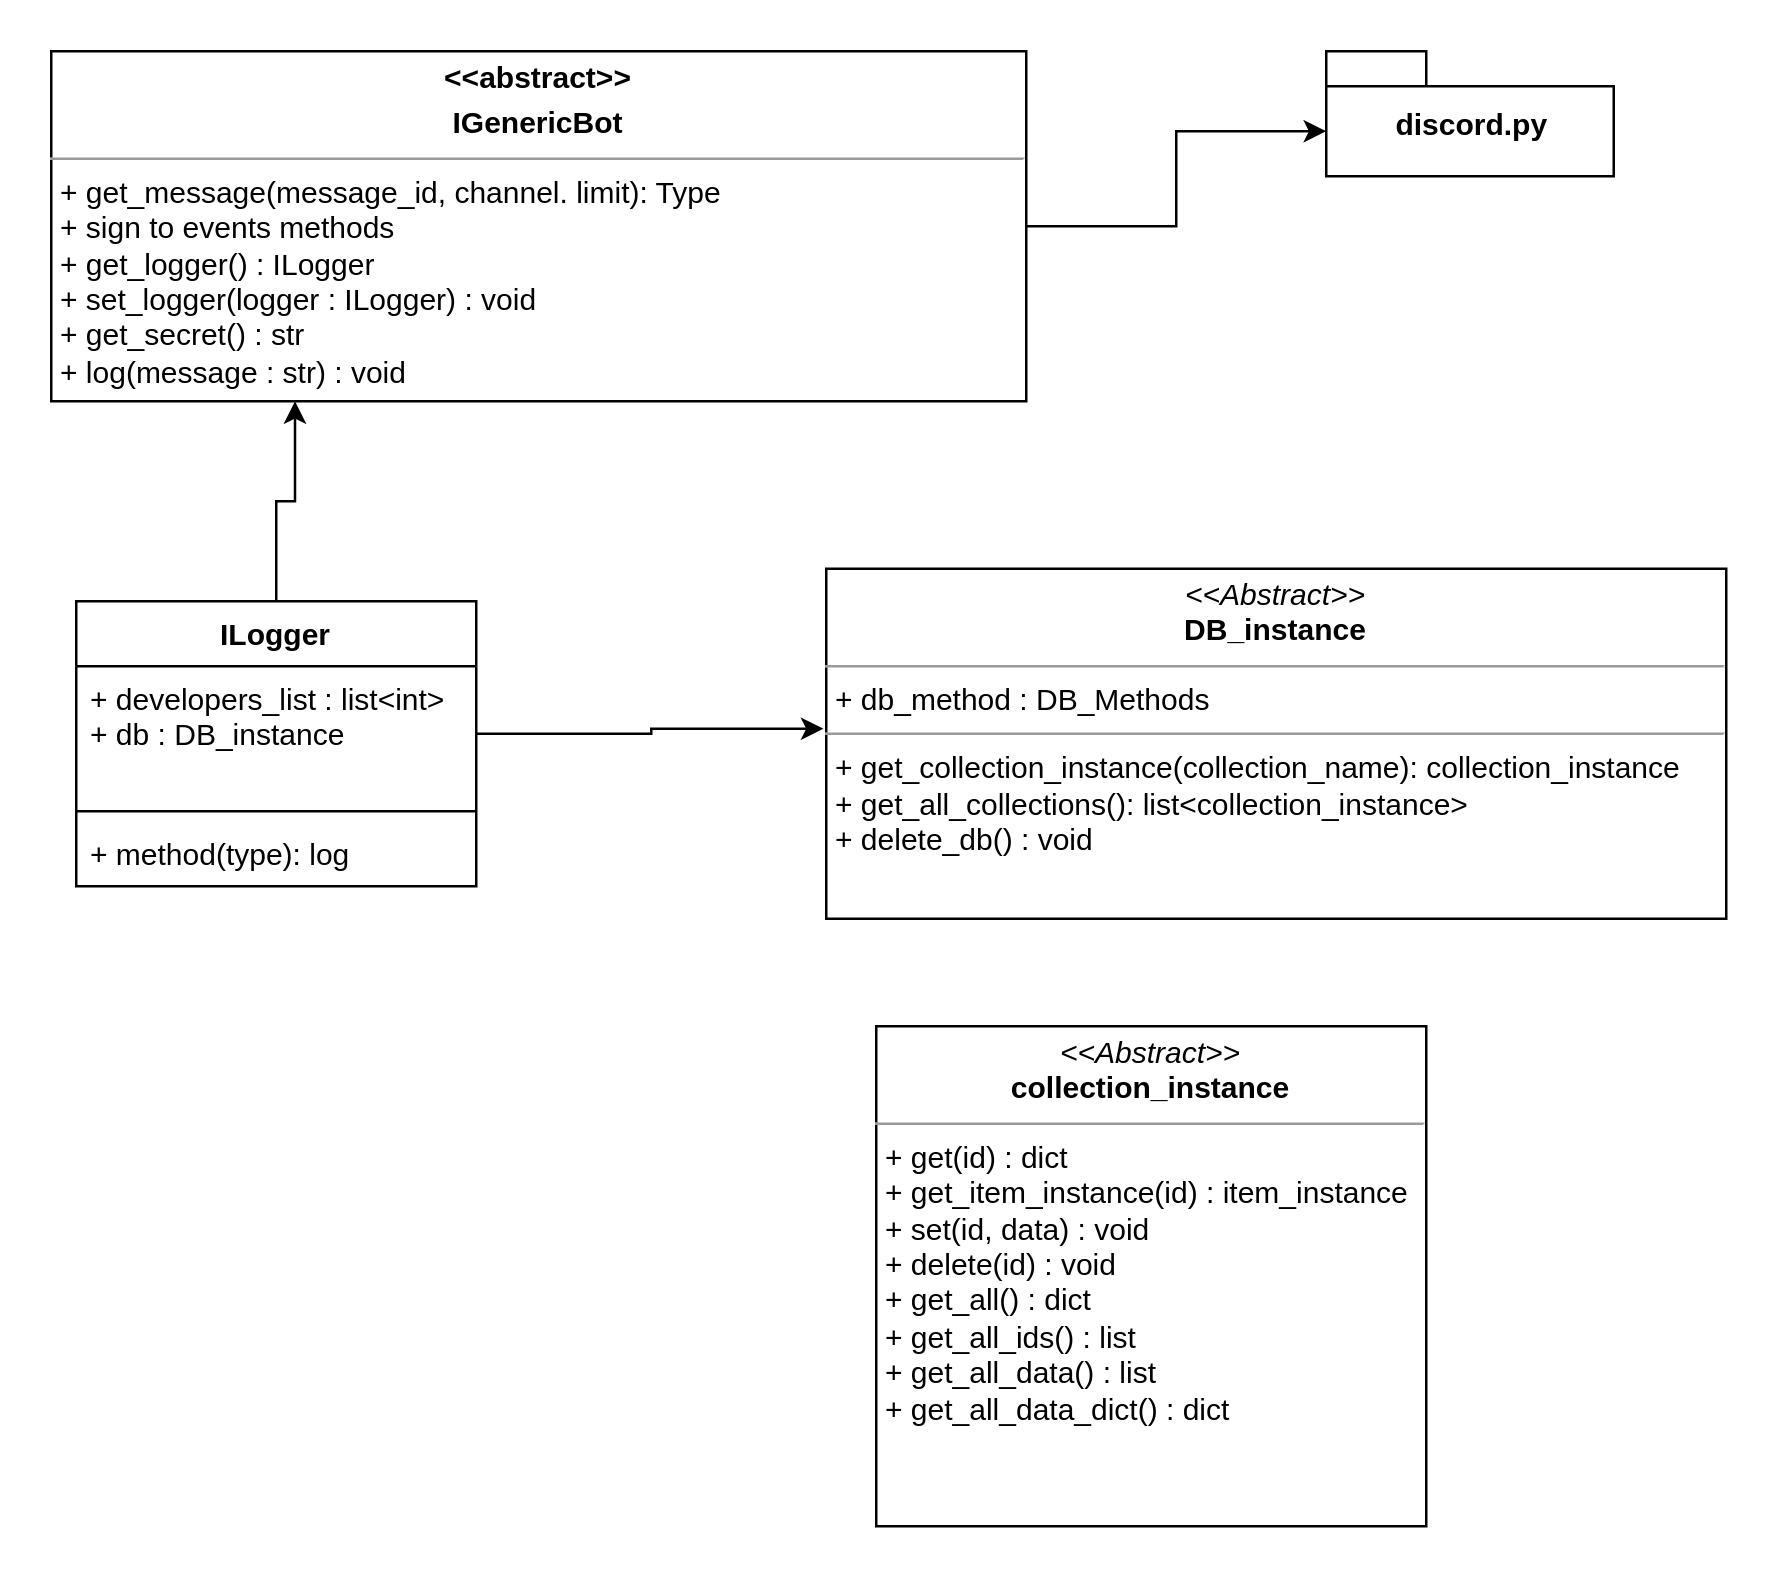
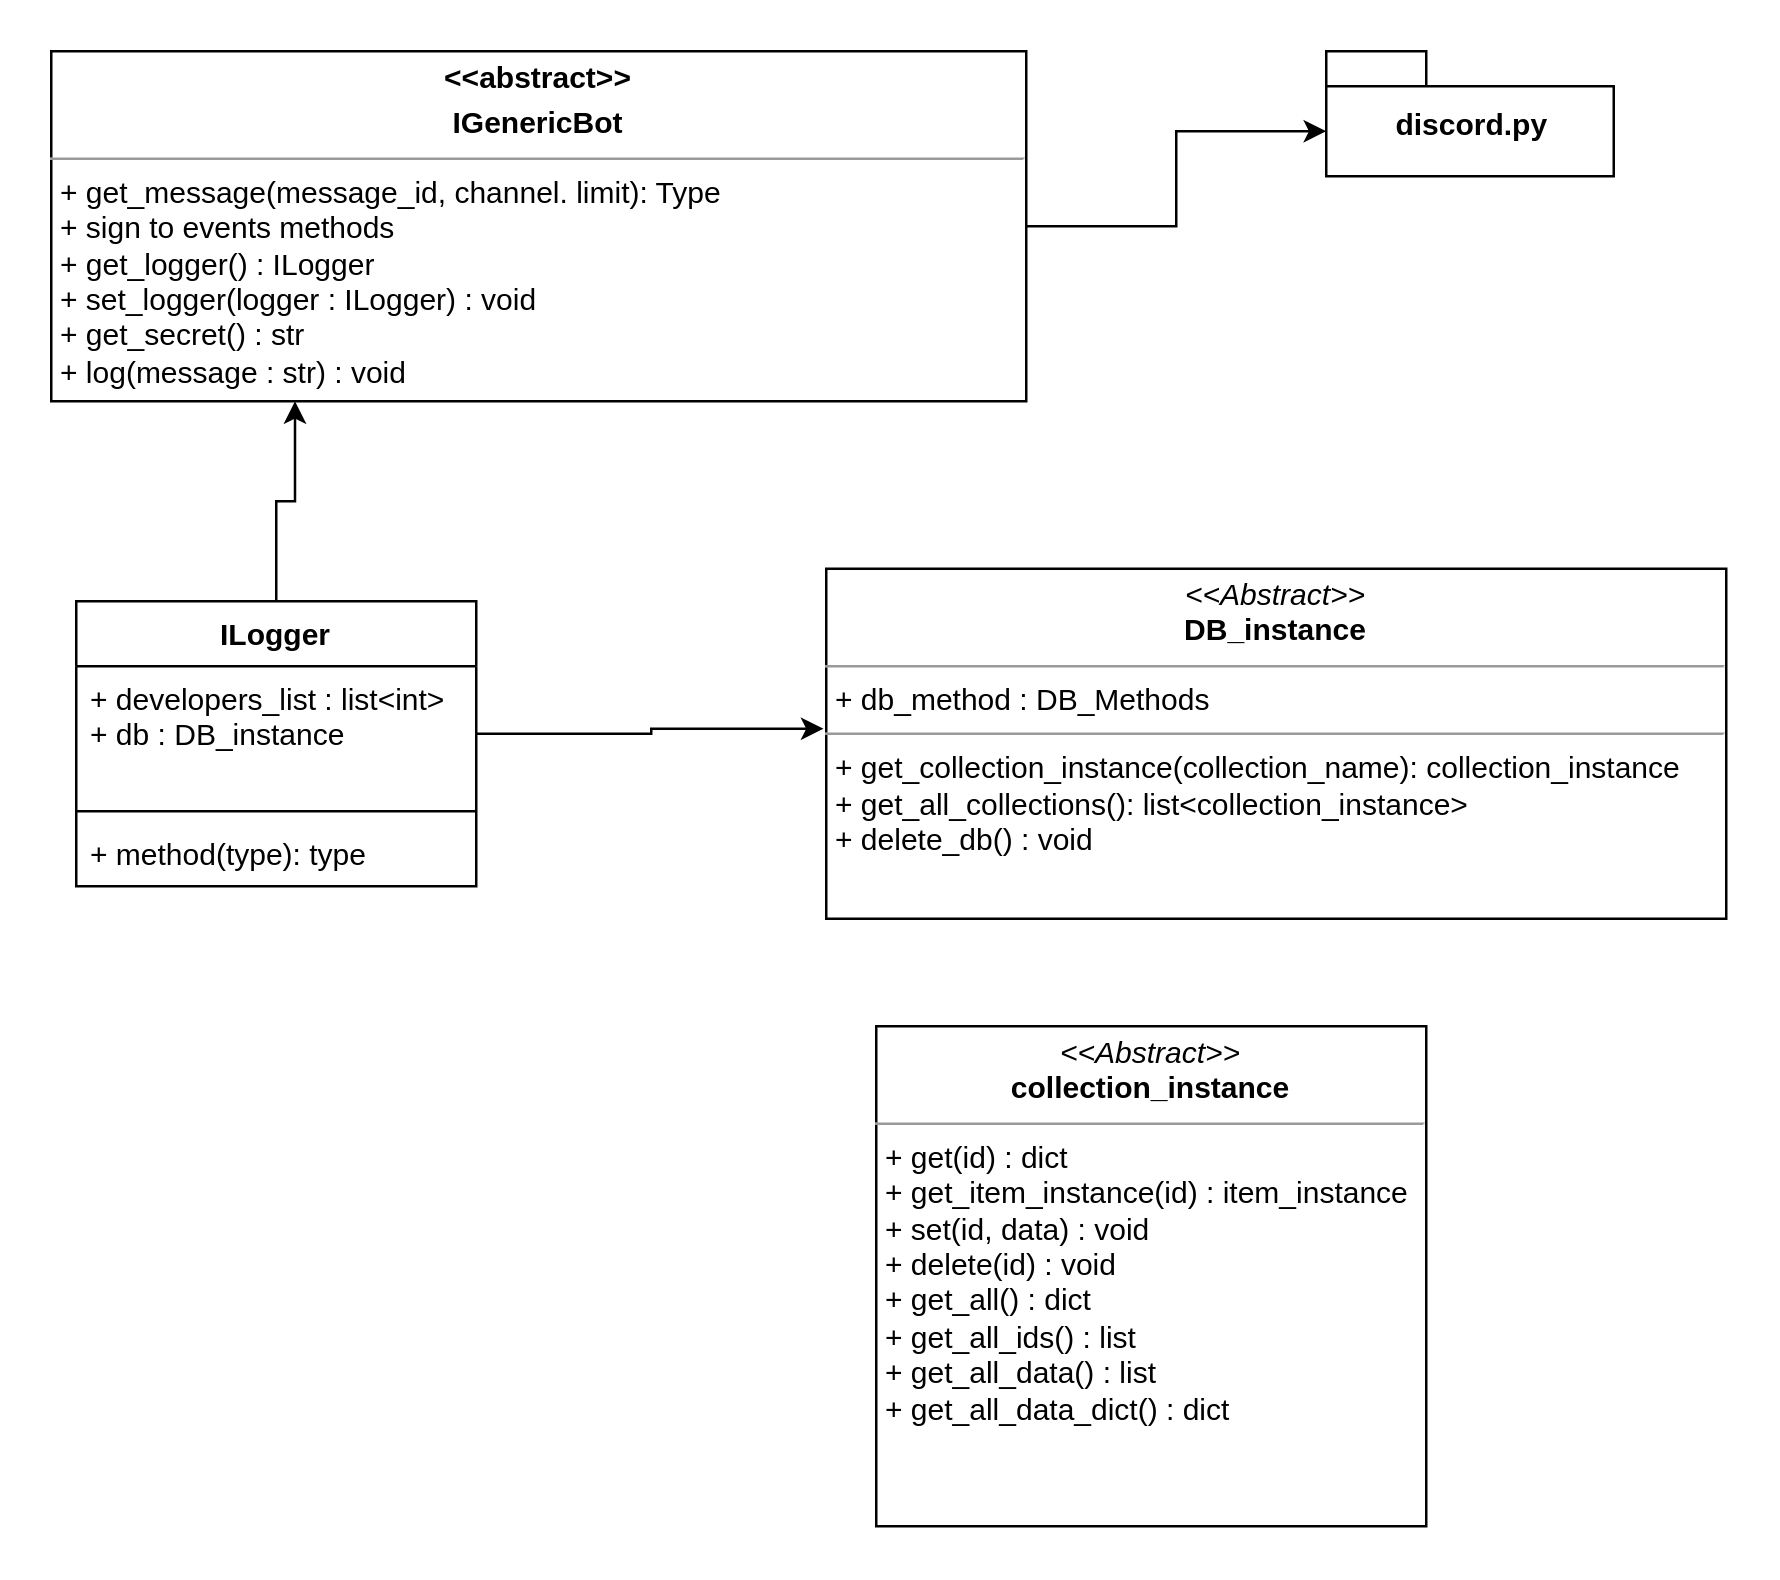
node "+ method(type): log": label "+ method(type): log" -> "+ method(type): type"
